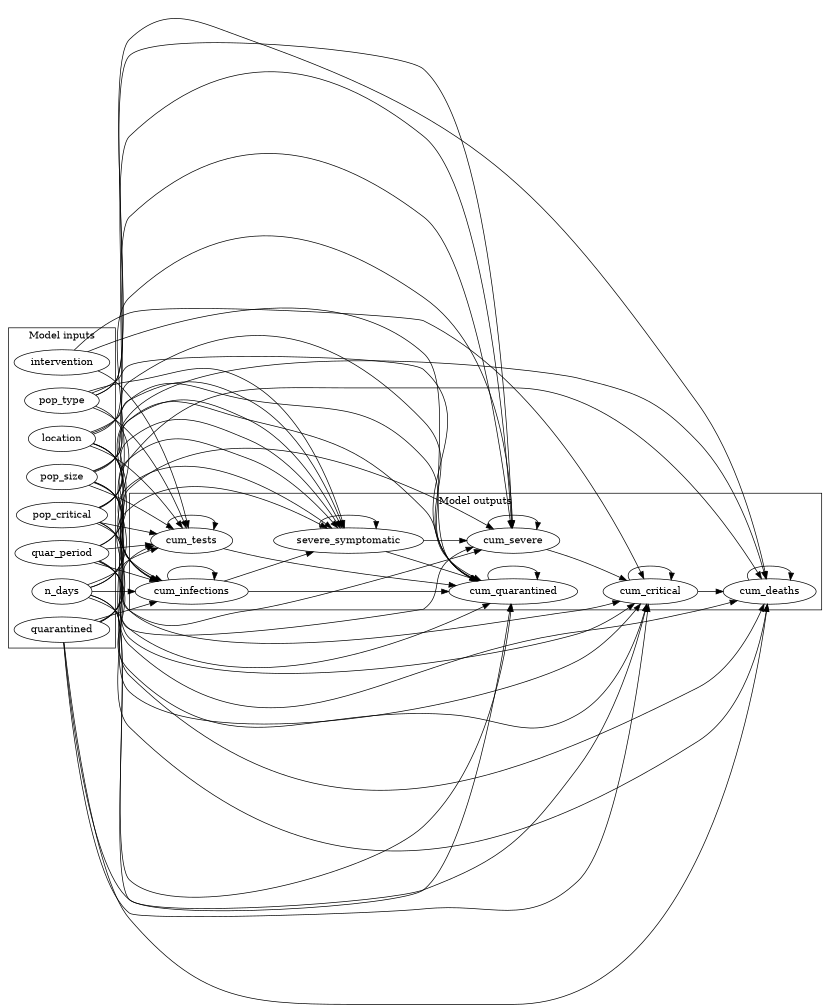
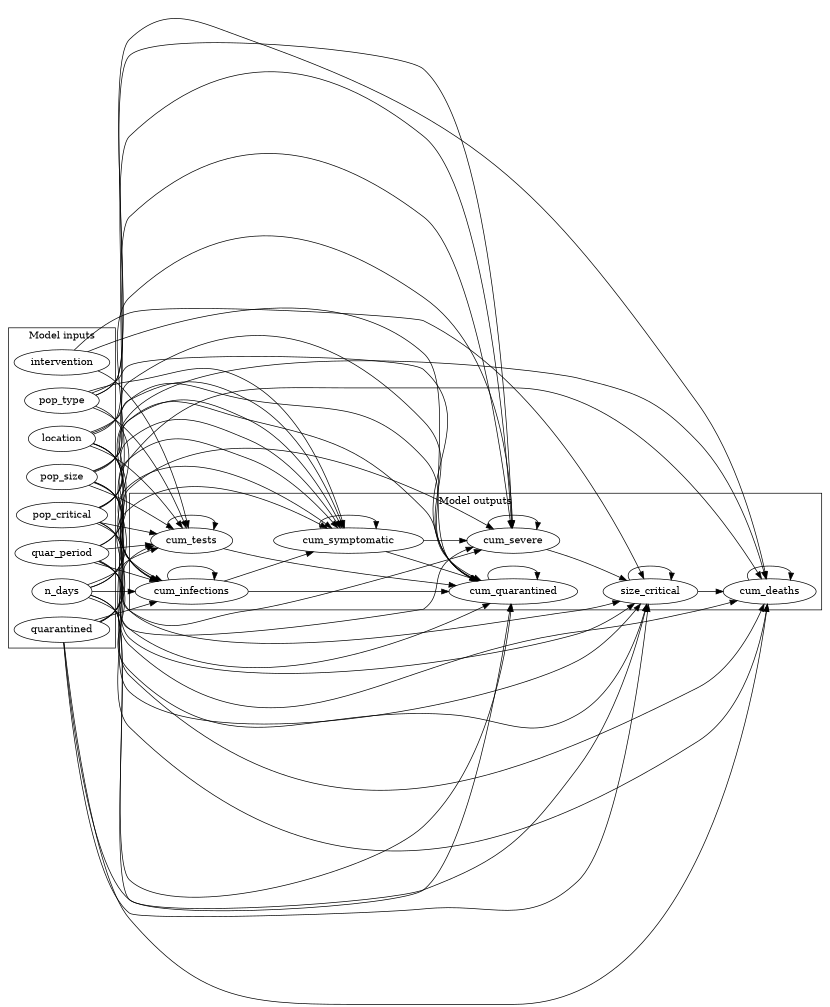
node "severe_symptomatic": label "severe_symptomatic" -> "cum_symptomatic"
node "cum_critical": label "cum_critical" -> "size_critical"
